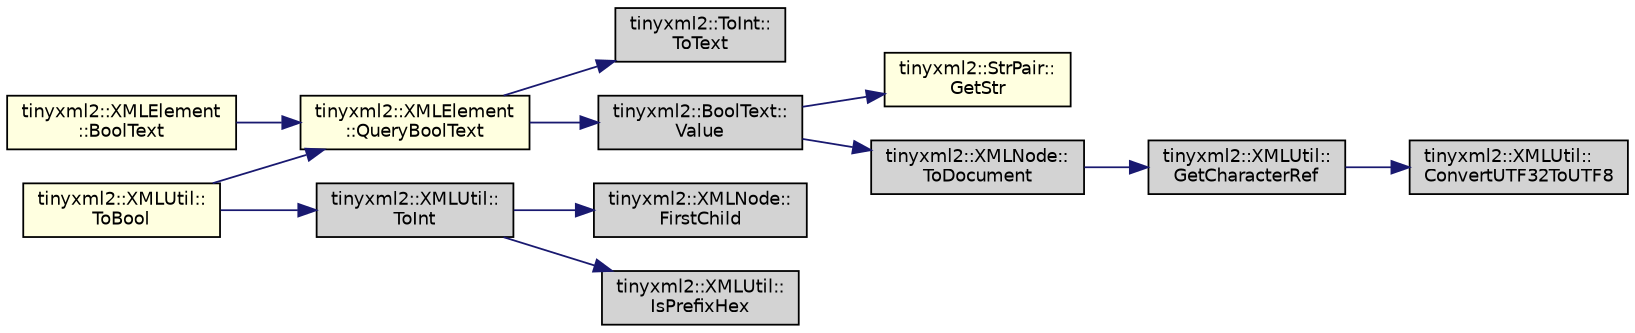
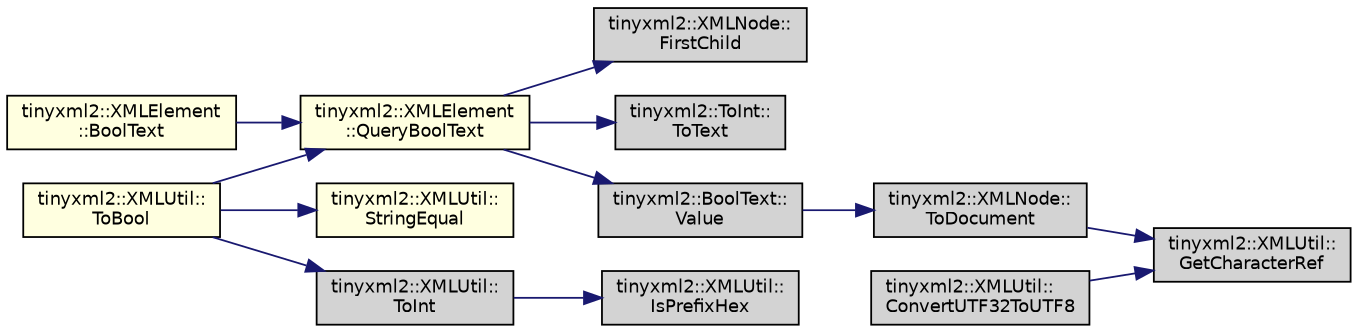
node "tinyxml2::StrPair:: GetStr": removed
edge "tinyxml2::XMLUtil:: GetCharacterRef" -> "tinyxml2::XMLUtil:: ConvertUTF32ToUTF8": reversed
node "tinyxml2::XMLUtil:: StringEqual": added
edge "tinyxml2::XMLUtil:: ToInt" -> "tinyxml2::XMLNode:: FirstChild": now "tinyxml2::XMLElement ::QueryBoolText" -> "tinyxml2::XMLNode:: FirstChild"
